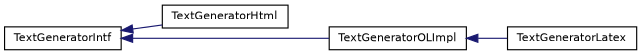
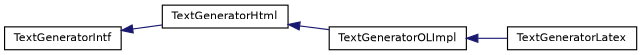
edge "TextGeneratorOLImpl" -> "TextGeneratorIntf": now "TextGeneratorOLImpl" -> "TextGeneratorHtml"
